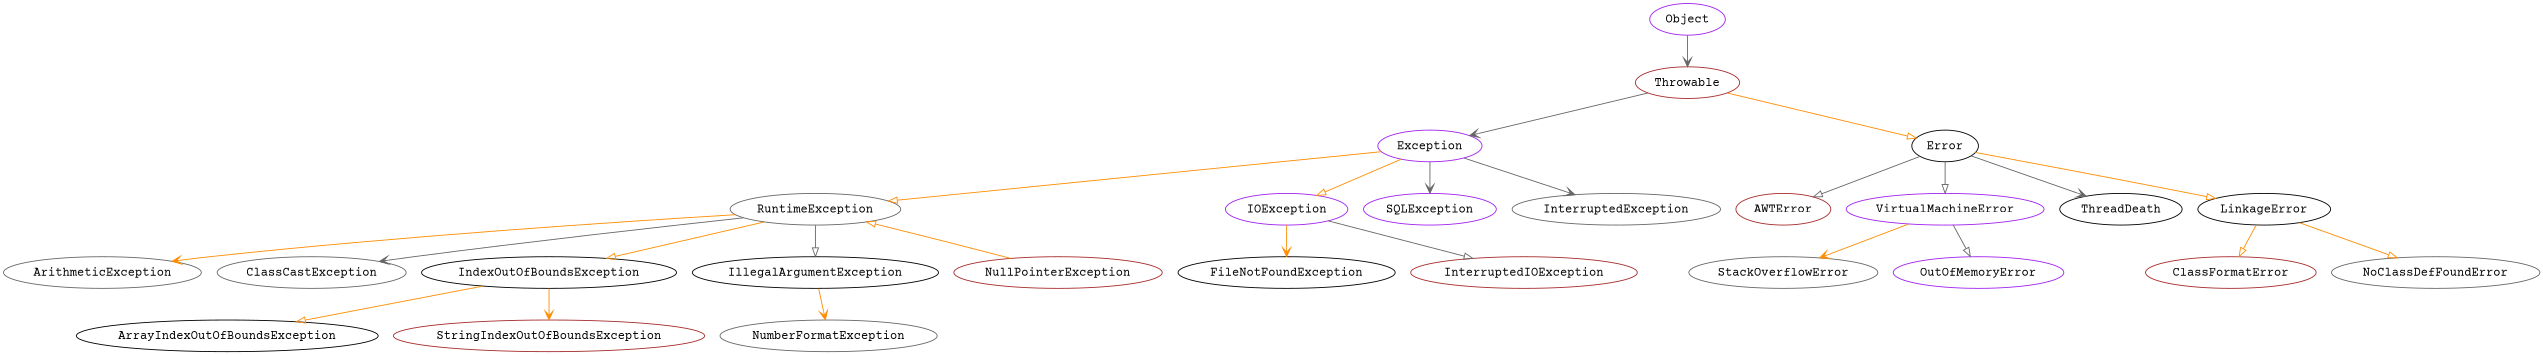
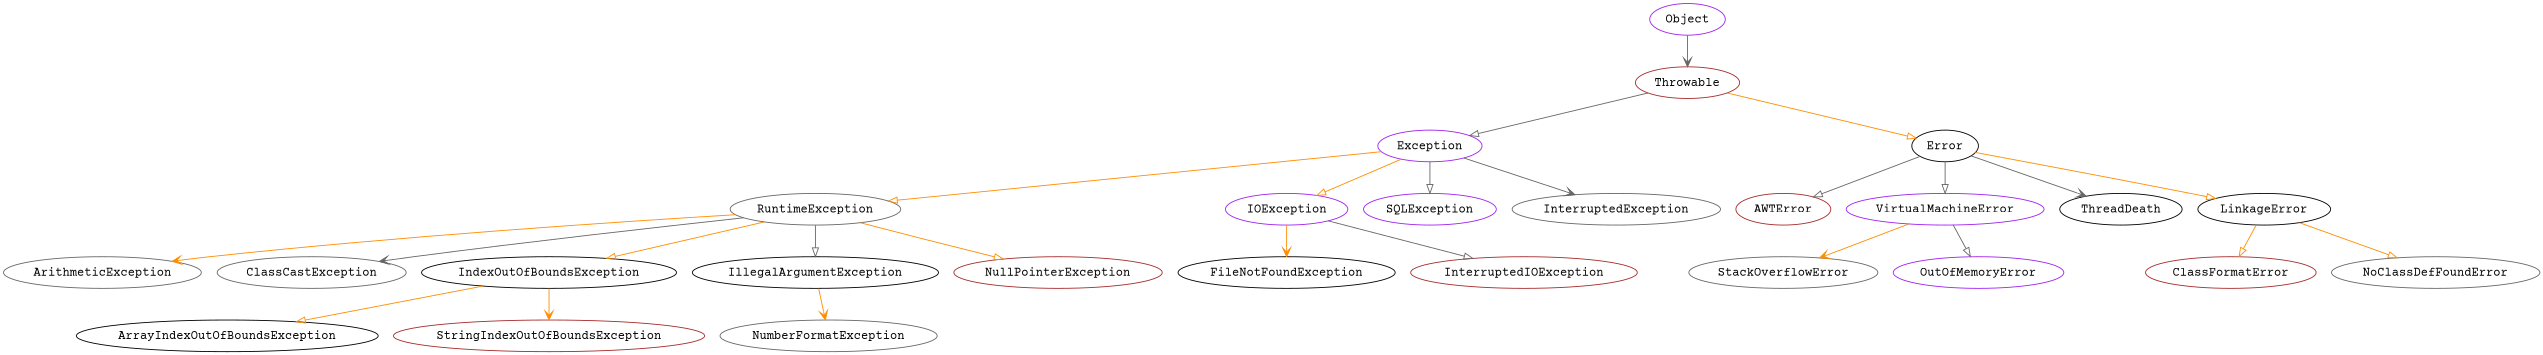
edge "Throwable" -> "Exception": arrowhead vee -> onormal
edge "Exception" -> "SQLException": arrowhead vee -> onormal
edge "NullPointerException" -> "RuntimeException": reversed
